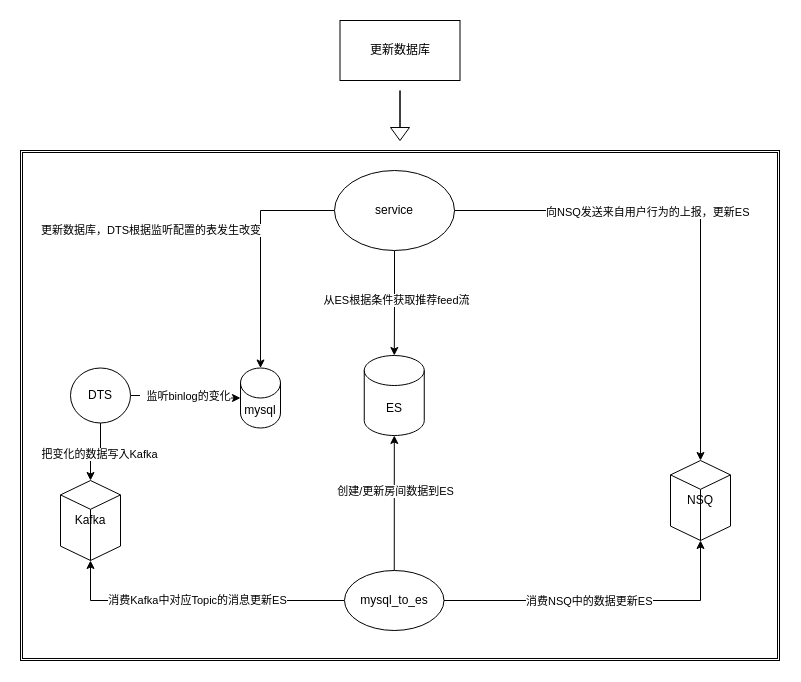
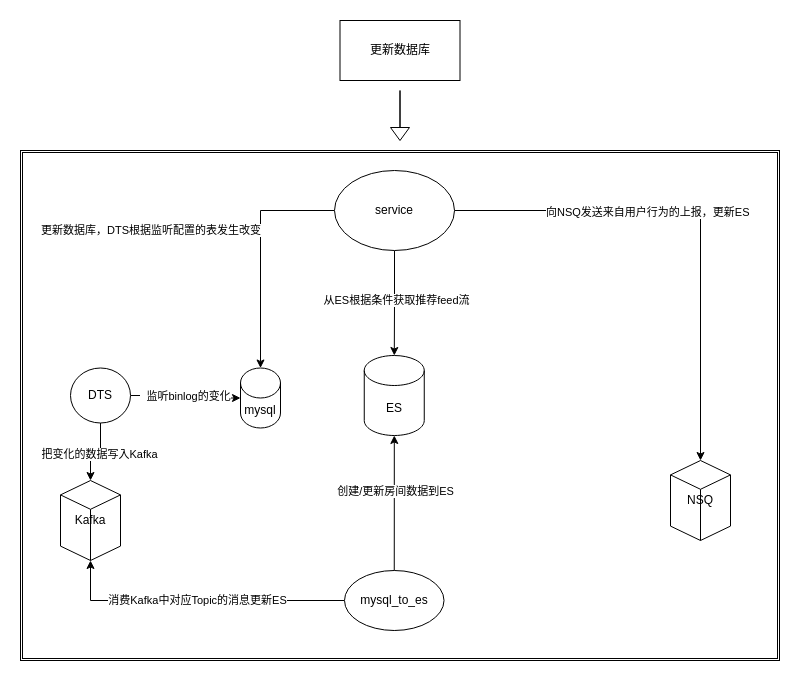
edge "mysql_to_es" -> "NSQ": removed, label "消费NSQ中的数据更新ES"
